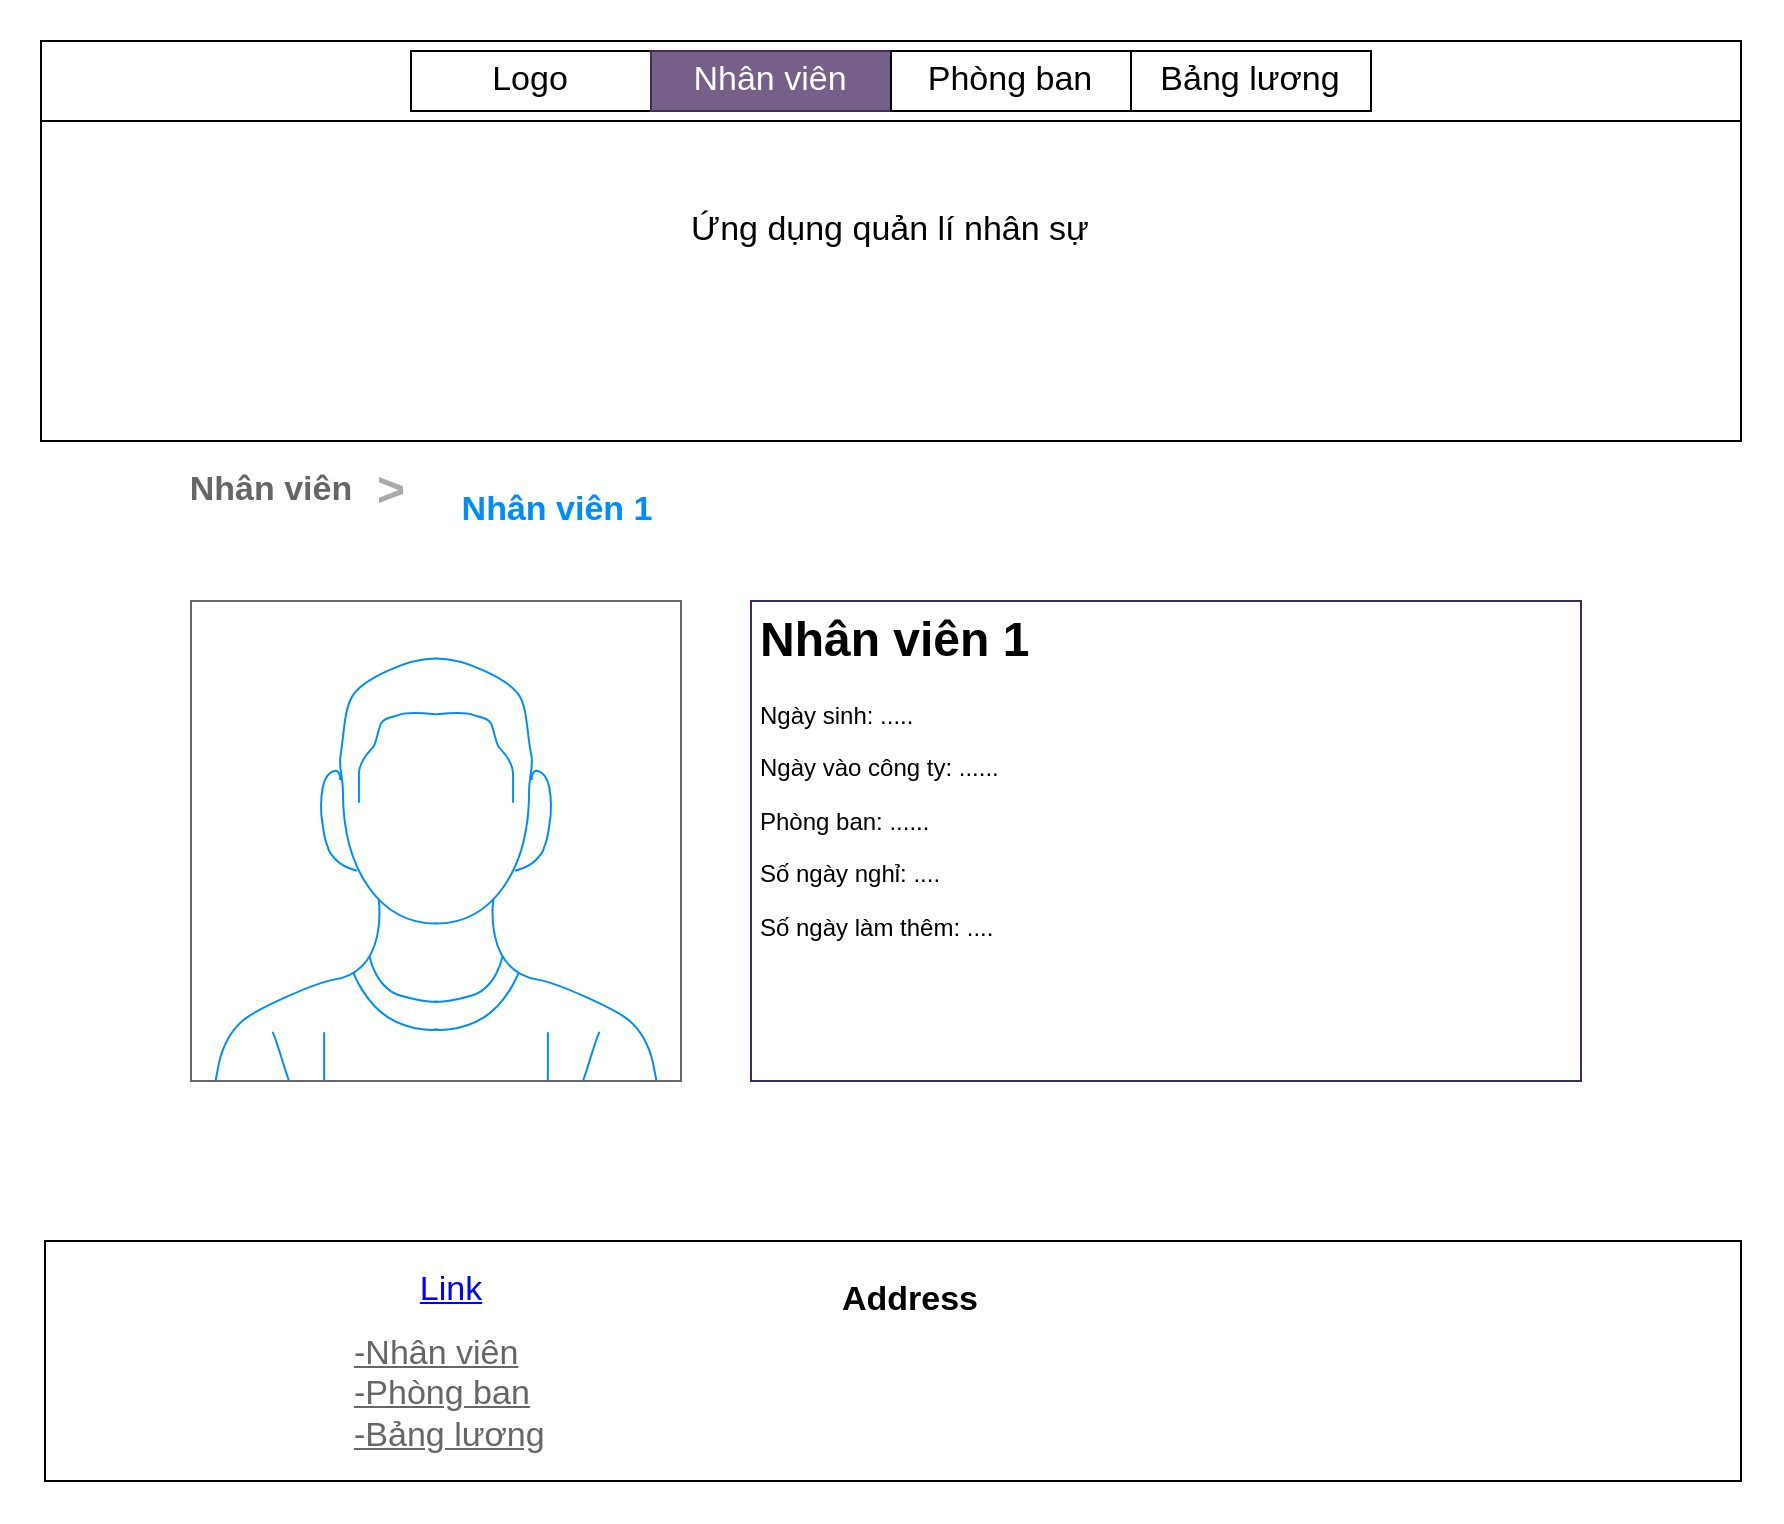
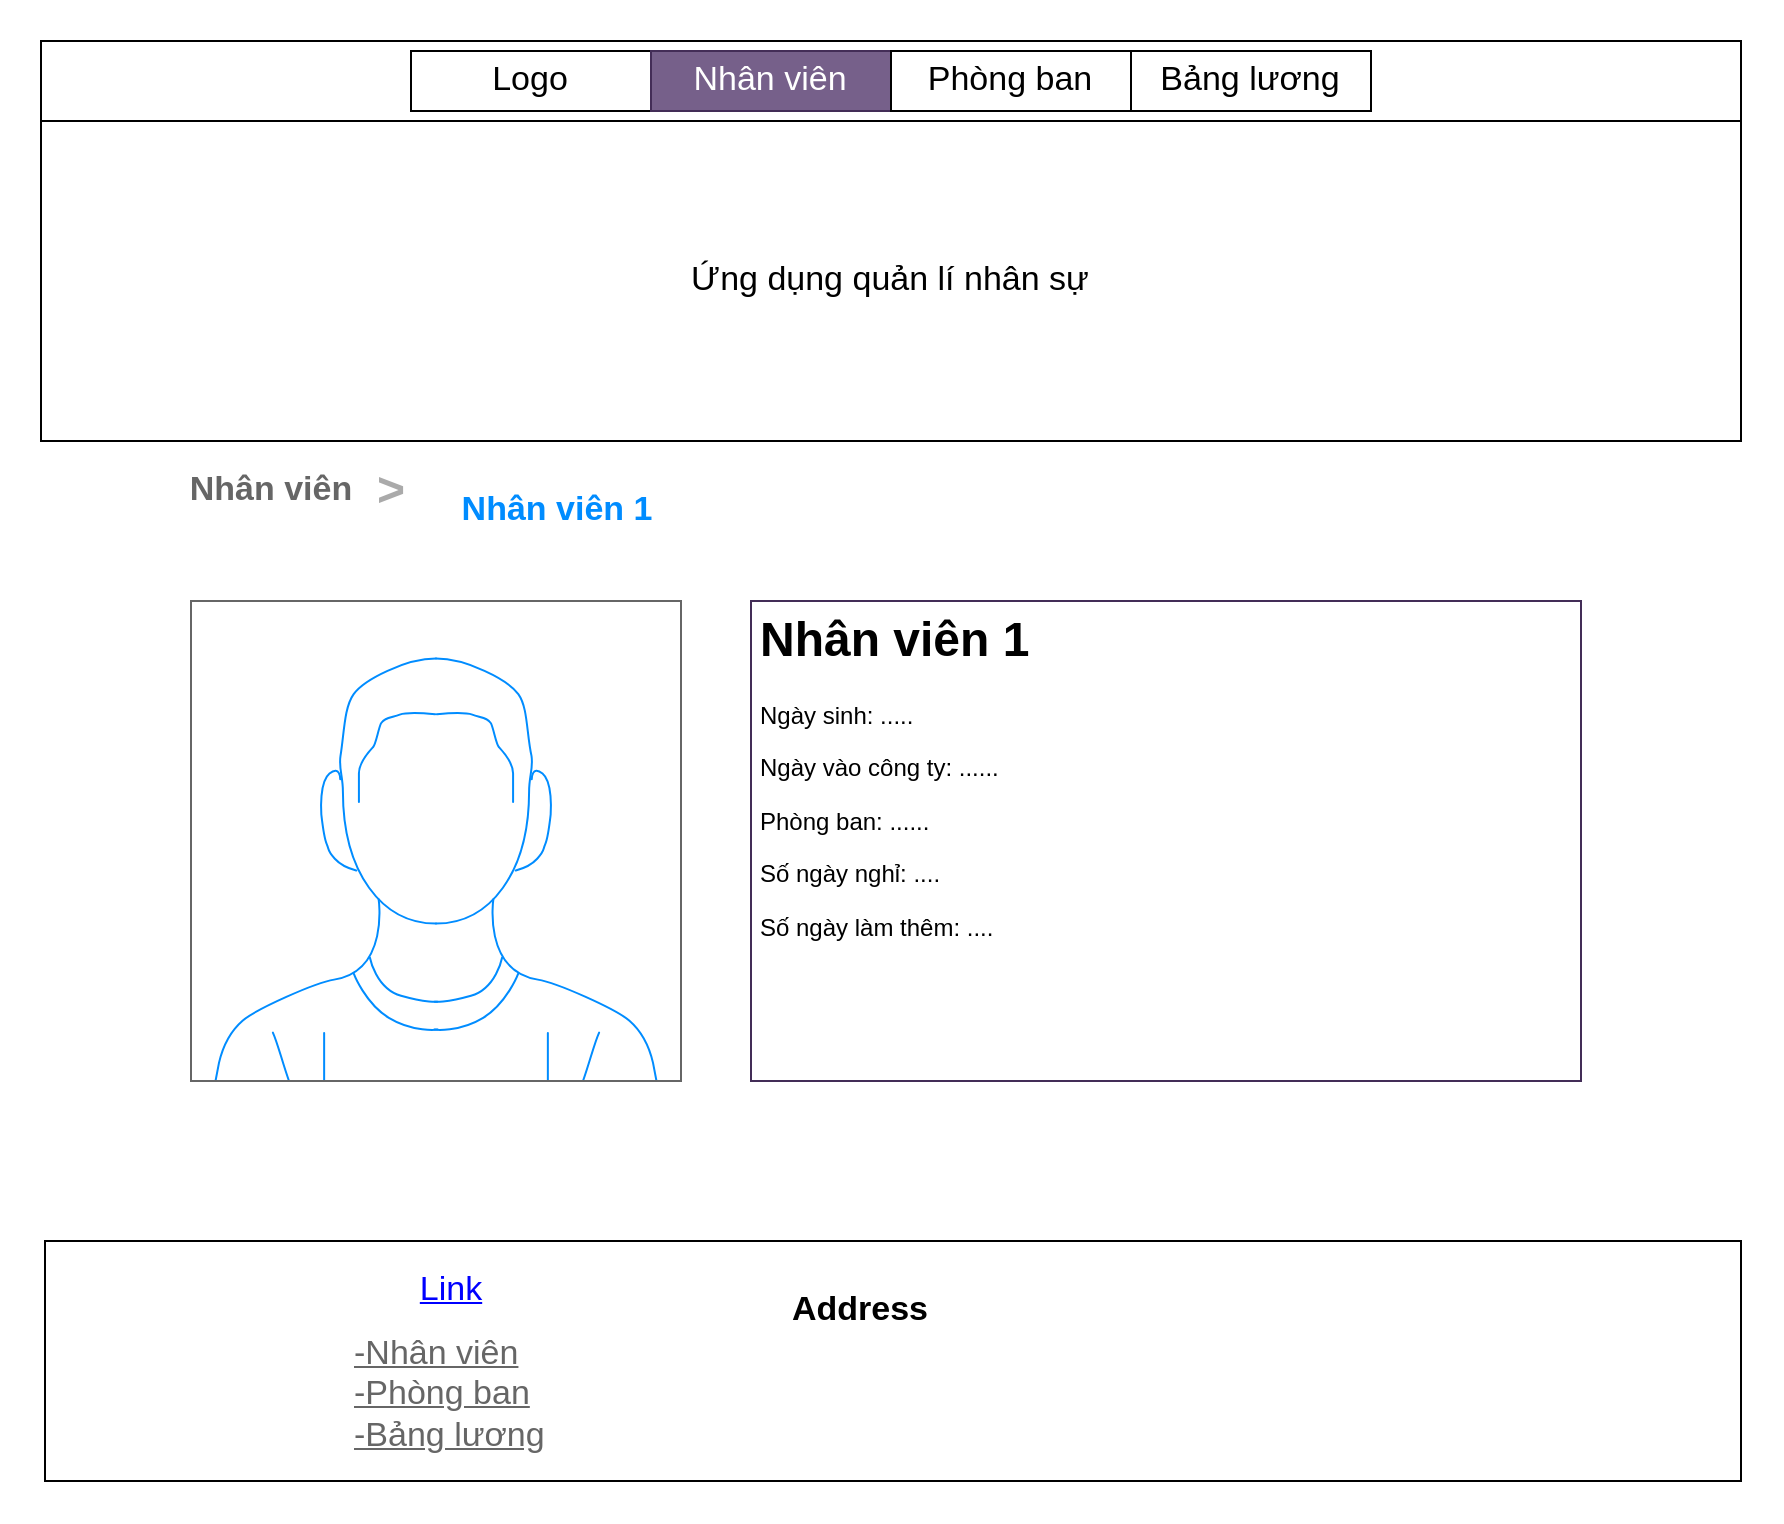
node "Ứng dụng quản lí nhân sự": moved (891, 231) -> (891, 281)
node "Address": moved (911, 1301) -> (861, 1311)
